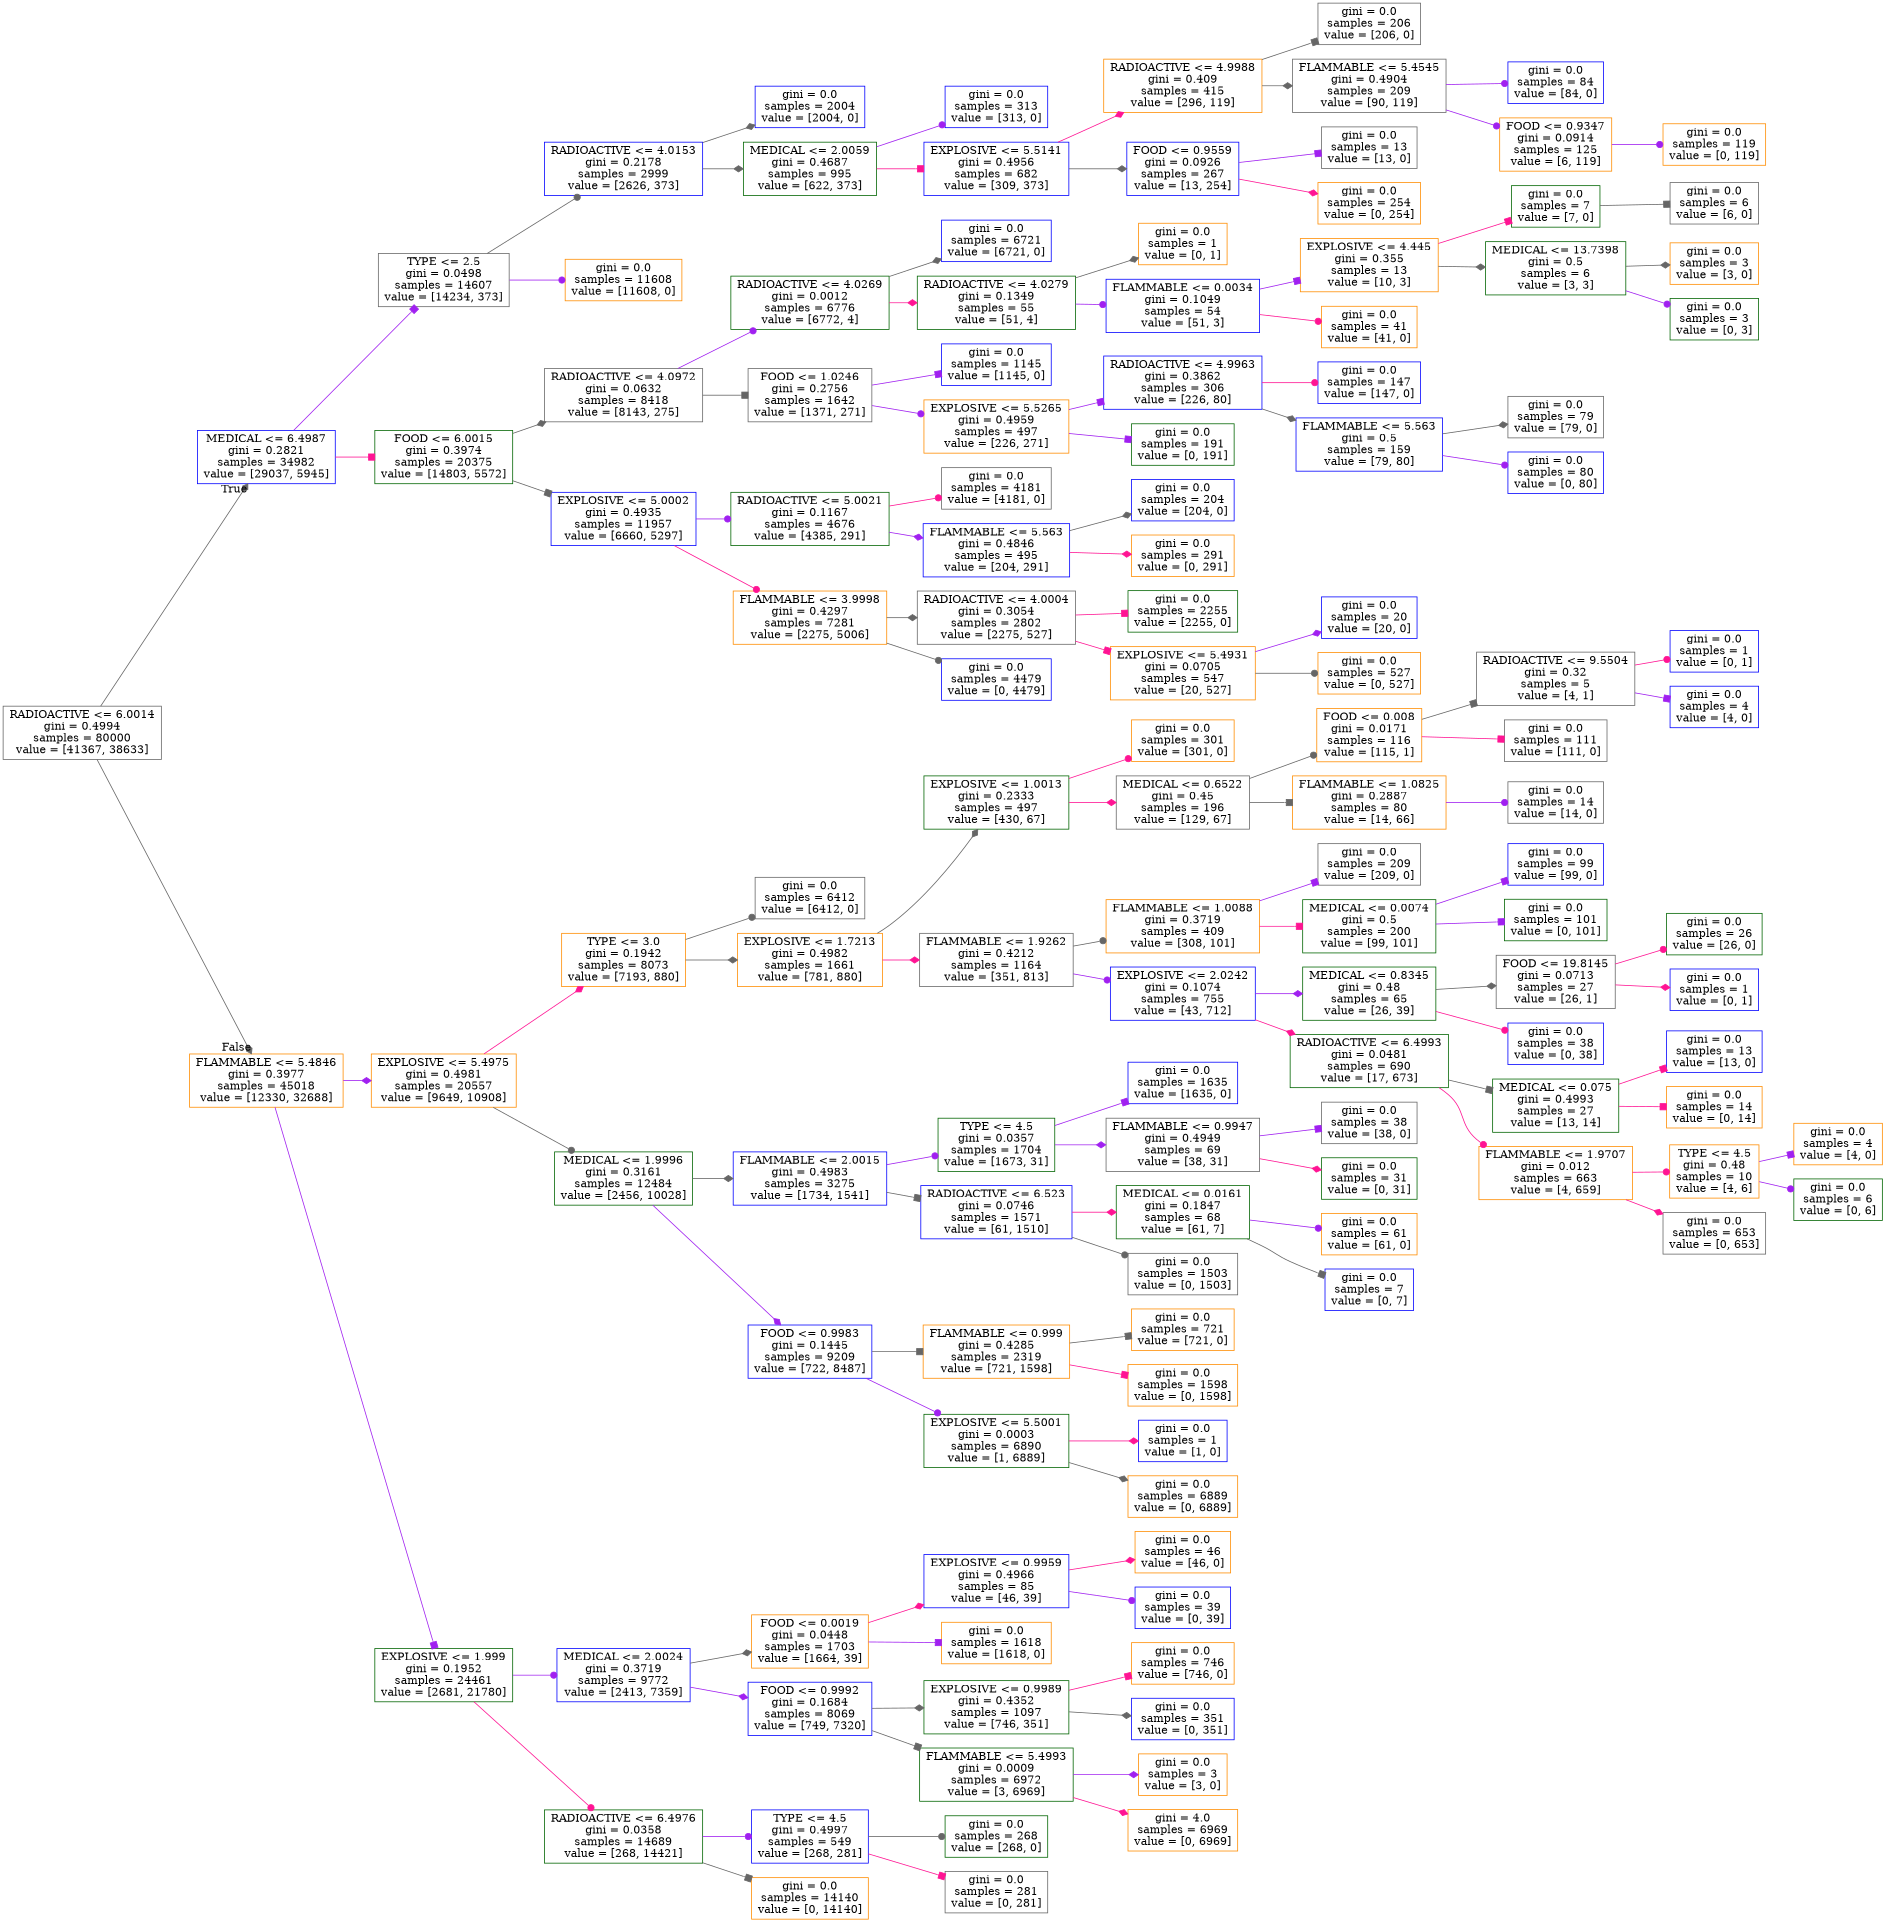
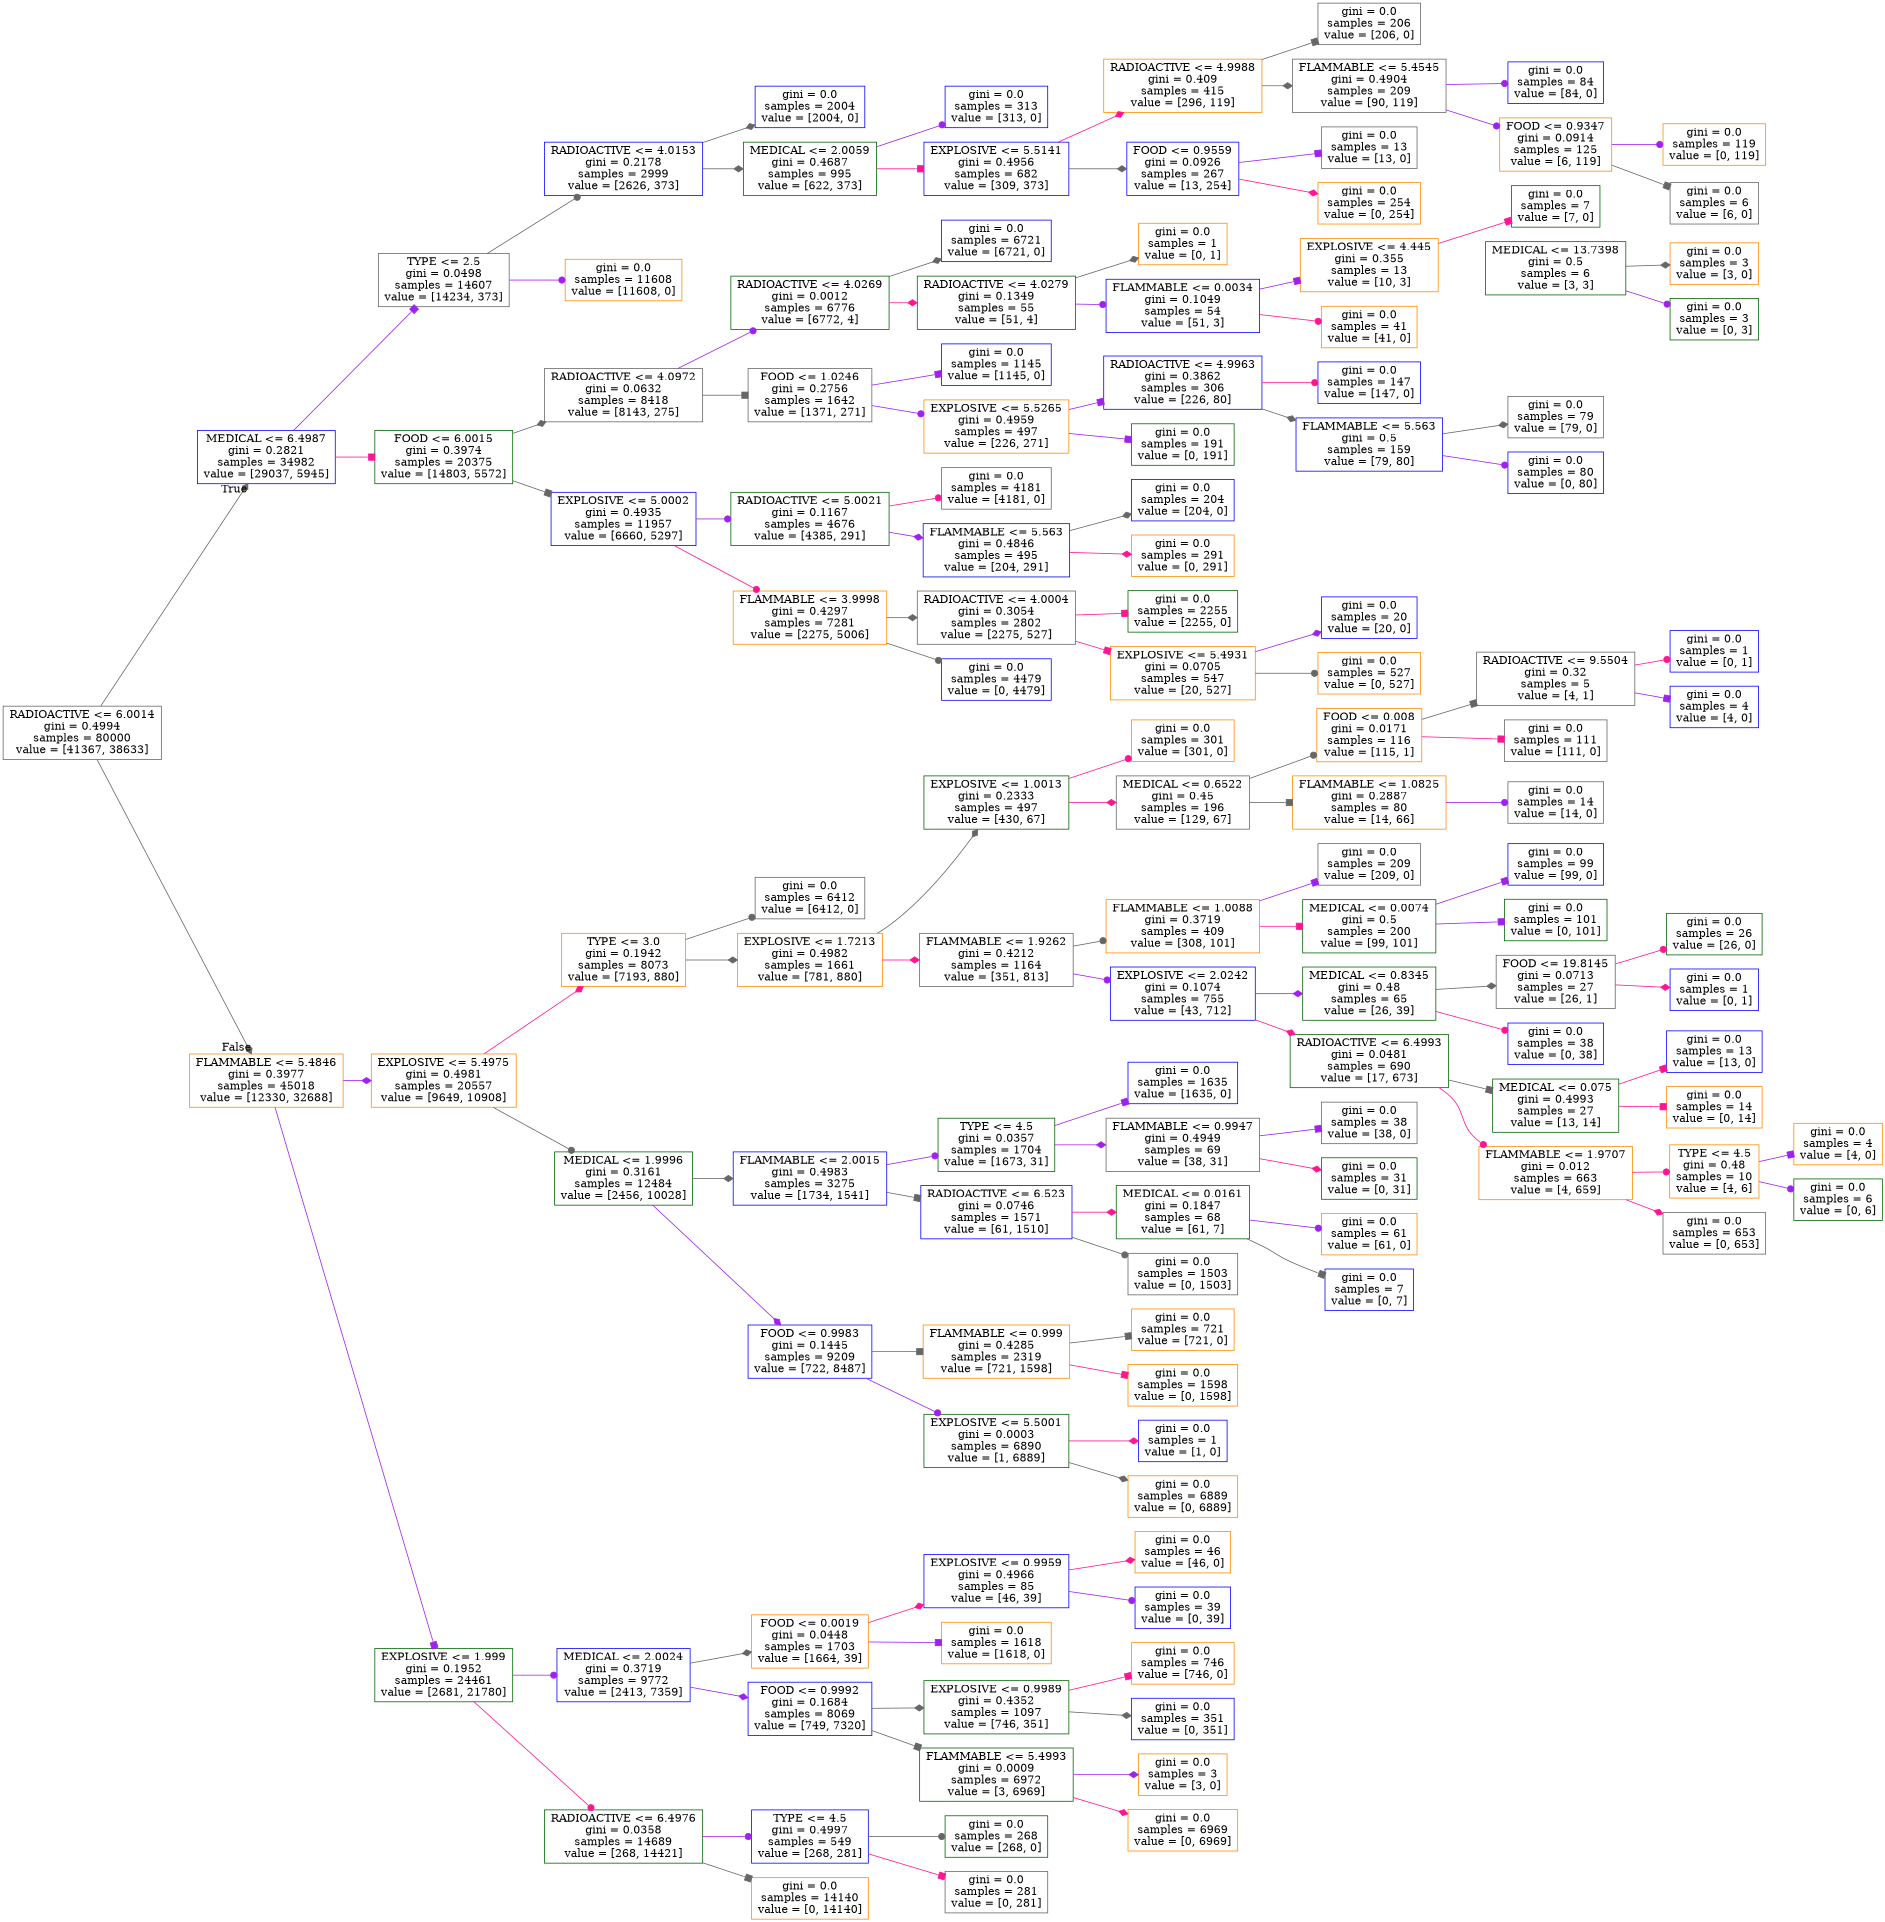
edge "gini = 0.0 samples = 7 value = [7, 0]" -> "gini = 0.0 samples = 6 value = [6, 0]": now "FOOD <= 0.9347 gini = 0.0914 samples = 125 value = [6, 119]" -> "gini = 0.0 samples = 6 value = [6, 0]"
edge "EXPLOSIVE <= 4.445 gini = 0.355 samples = 13 value = [10, 3]" -> "MEDICAL <= 13.7398 gini = 0.5 samples = 6 value = [3, 3]": removed
node "gini = 4.0 samples = 6969 value = [0, 6969]": label "gini = 4.0 samples = 6969 value = [0, 6969]" -> "gini = 0.0 samples = 6969 value = [0, 6969]"
